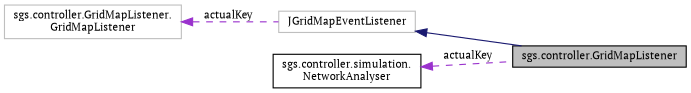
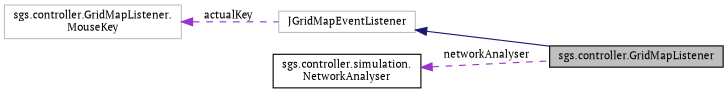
node "sgs.controller.GridMapListener. GridMapListener": label "sgs.controller.GridMapListener. GridMapListener" -> "sgs.controller.GridMapListener. MouseKey"
edge "sgs.controller.GridMapListener" -> "sgs.controller.simulation. NetworkAnalyser": label " actualKey" -> " networkAnalyser"
